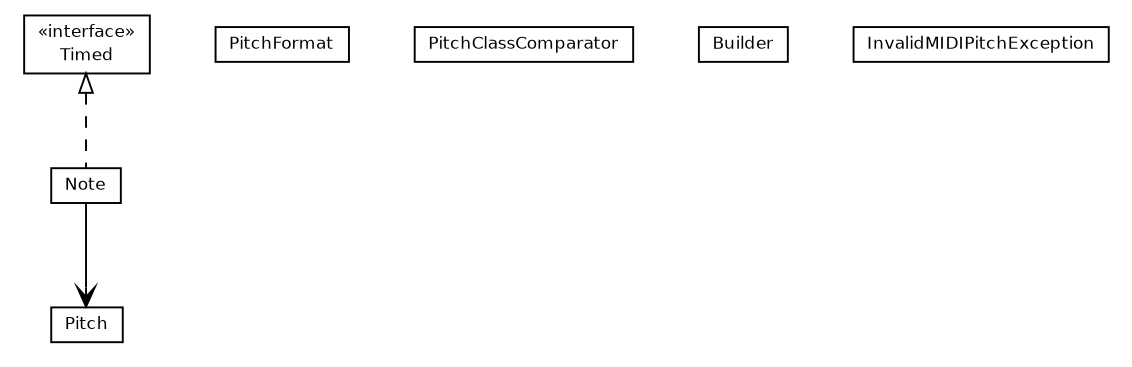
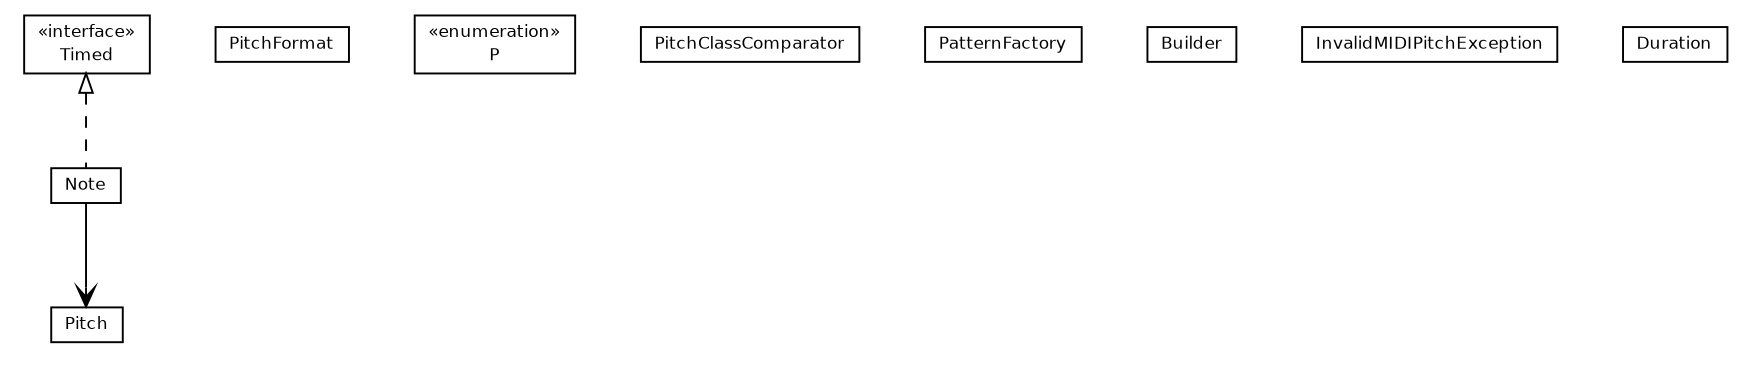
node "P": added
node "PatternFactory": added
node "Duration": added
